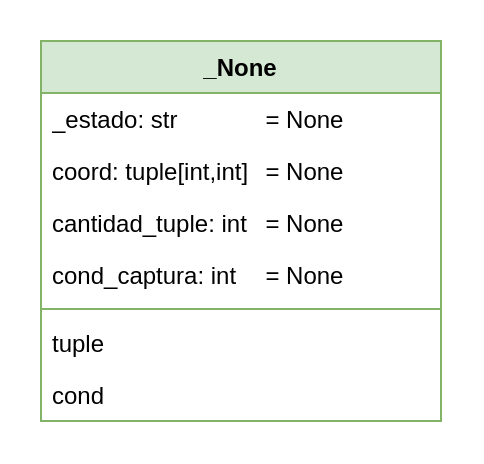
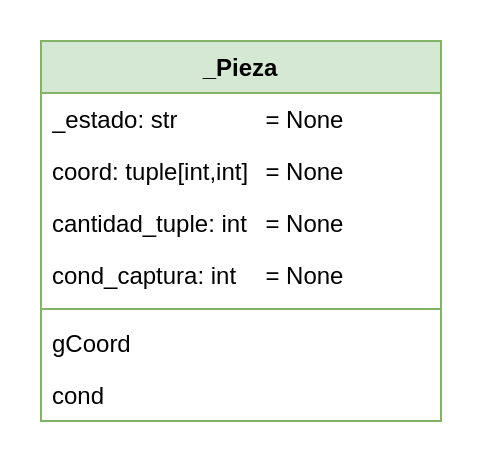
node "_None": label "_None" -> "_Pieza"
node "tuple": label "tuple" -> "gCoord"
